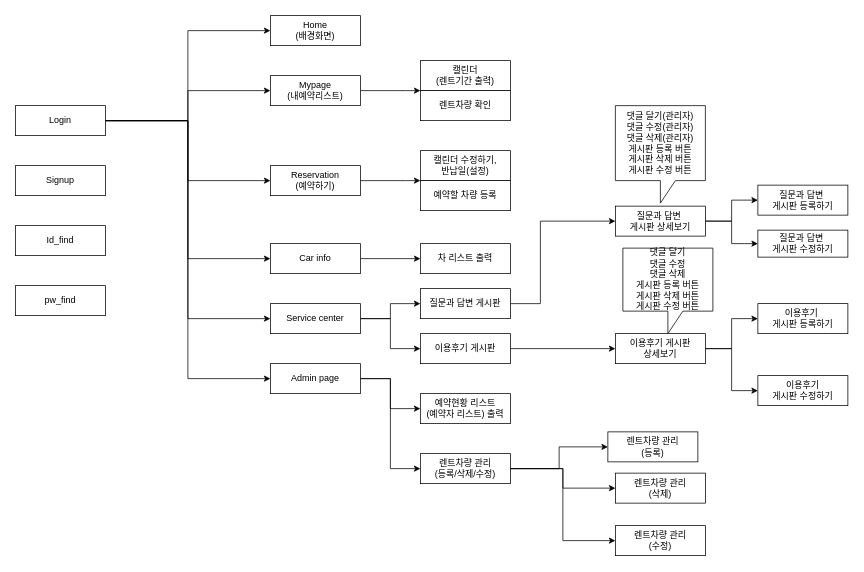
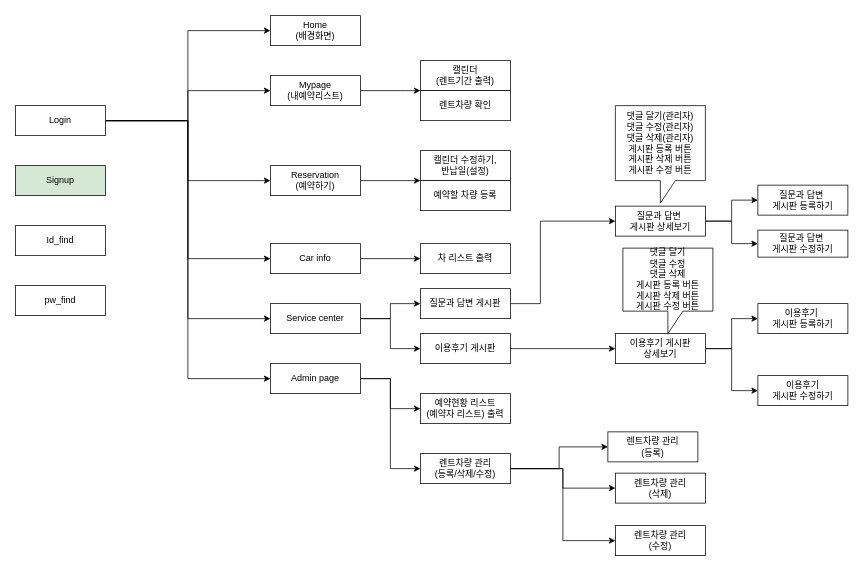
node "Signup": fillcolor #ffffff -> #d5e8d4
